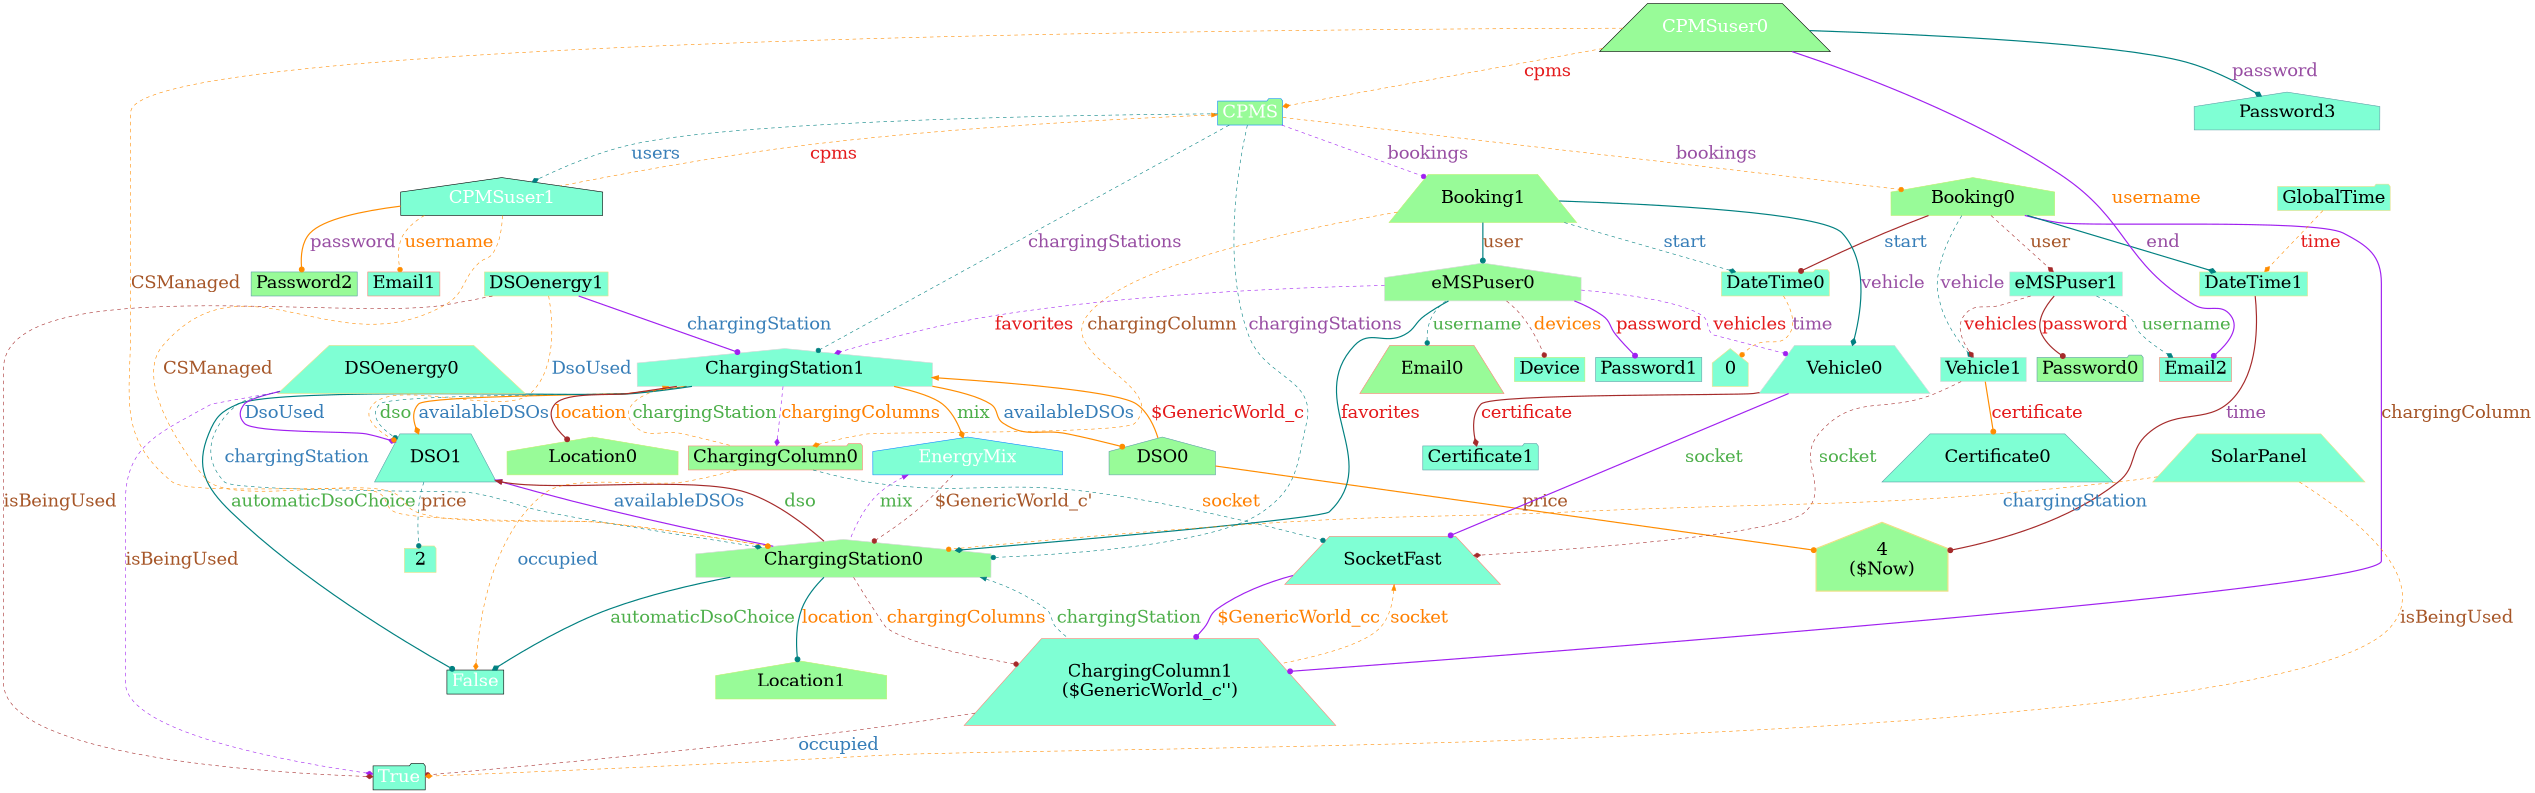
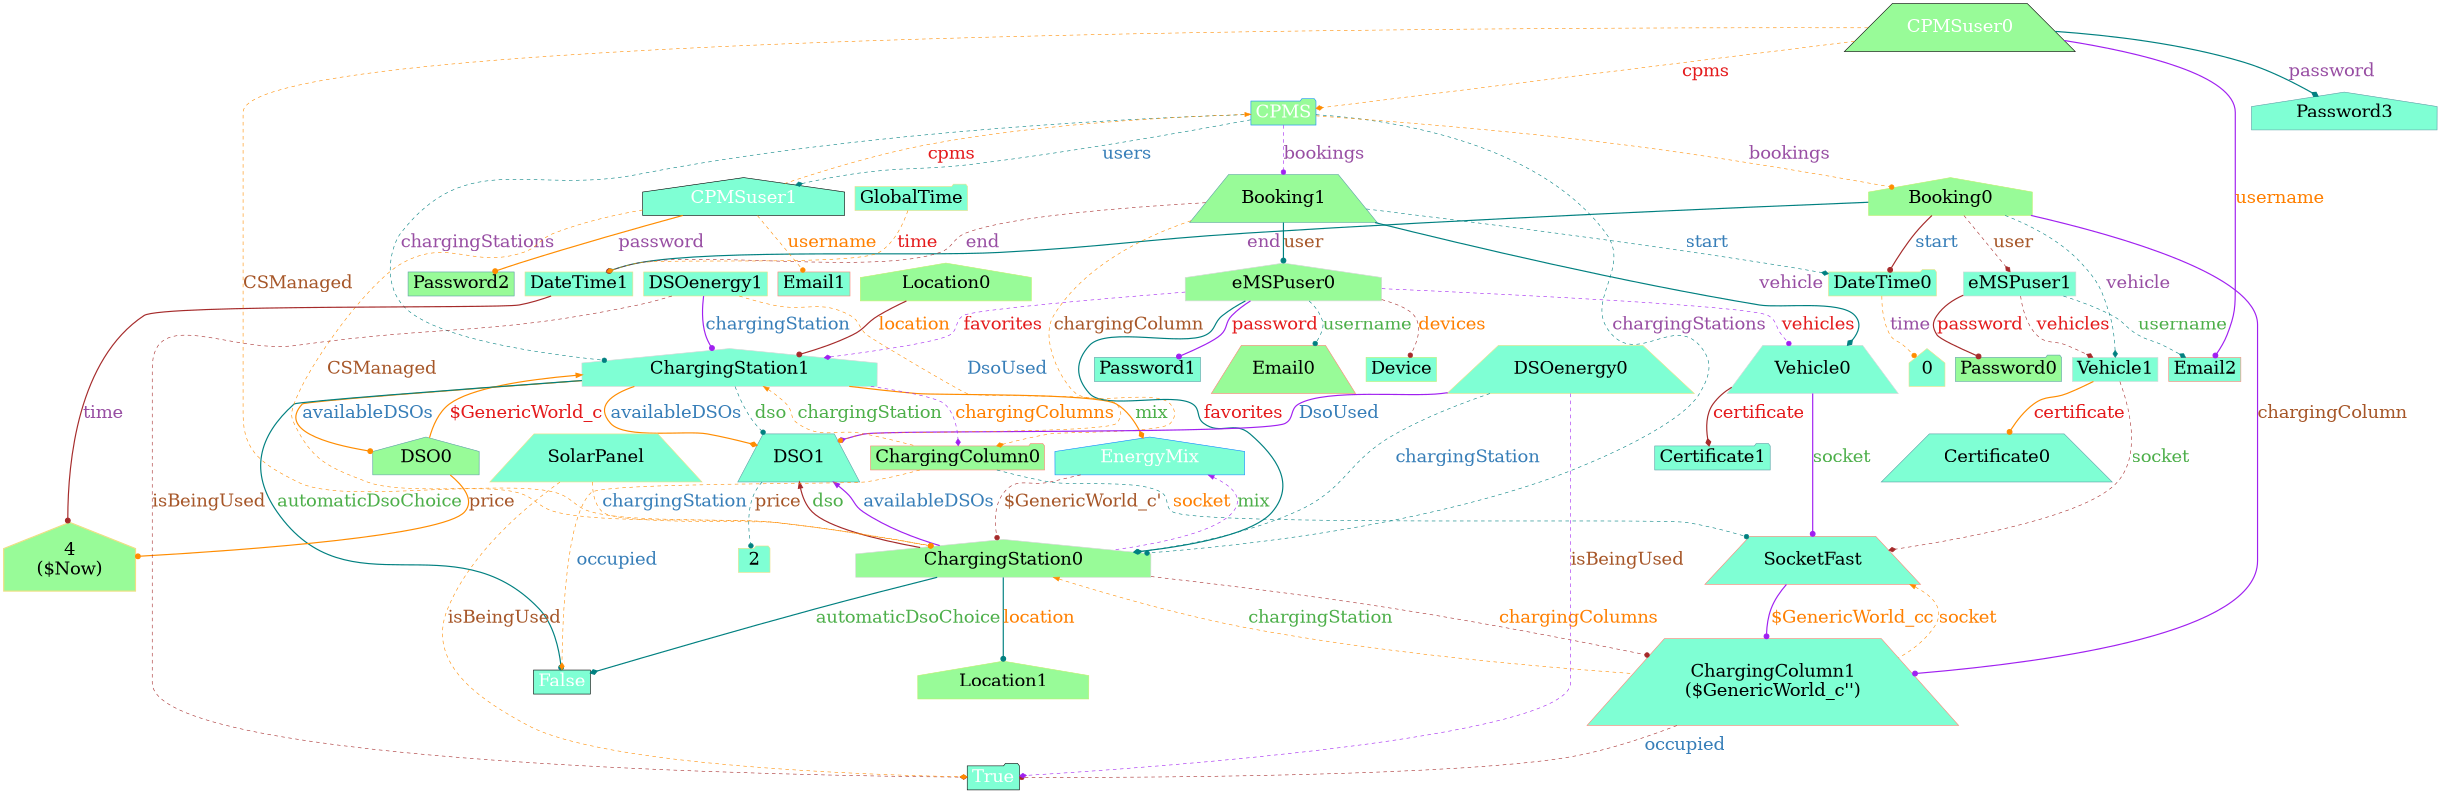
node "Booking1": color #bdef6b -> #5a9ea5
edge "Booking1" -> "DateTime1": added, label "end"
edge "ChargingStation1" -> "Location0": reversed
edge "ChargingColumn1 ($GenericWorld_c'')" -> "ChargingStation0": color teal -> darkorange
